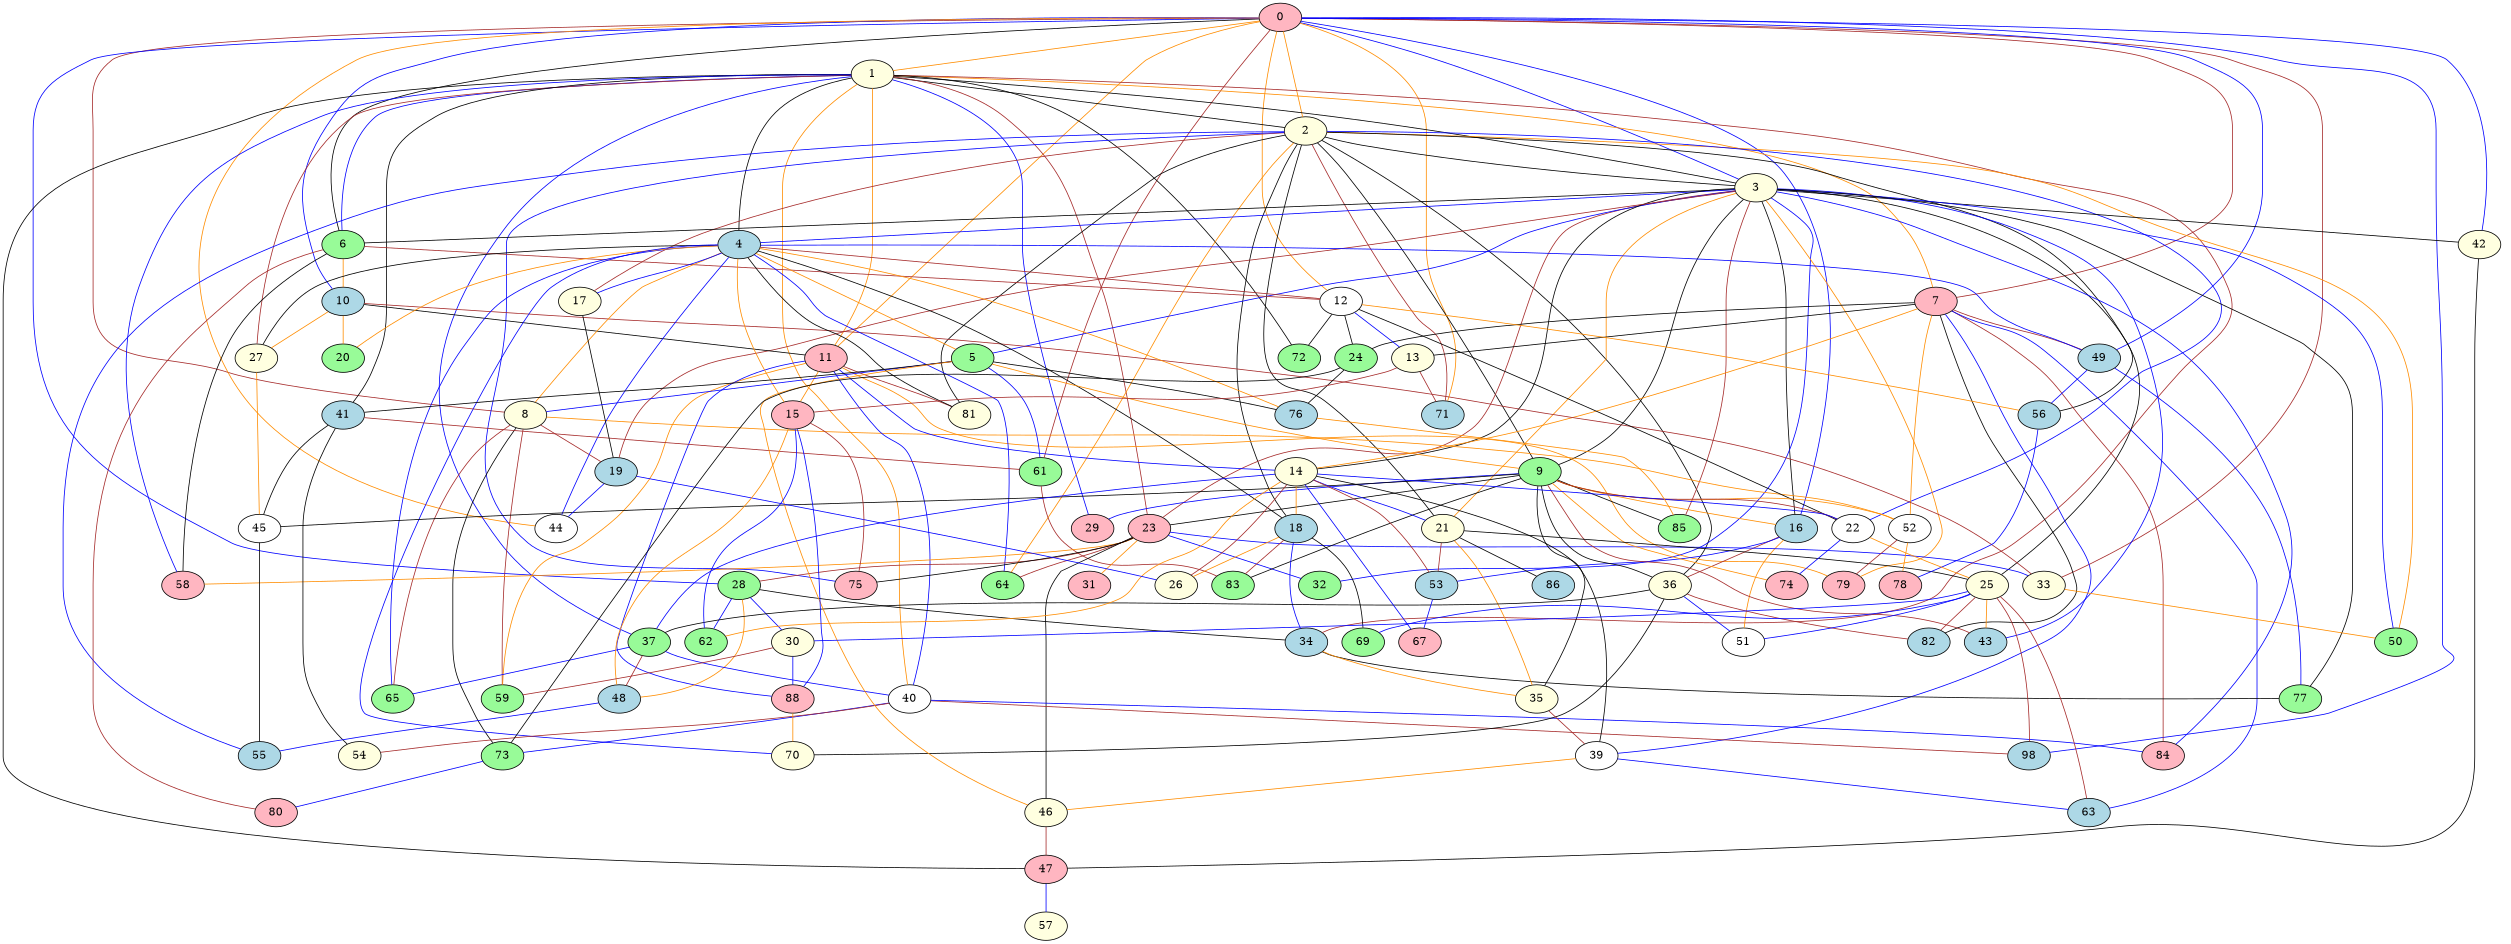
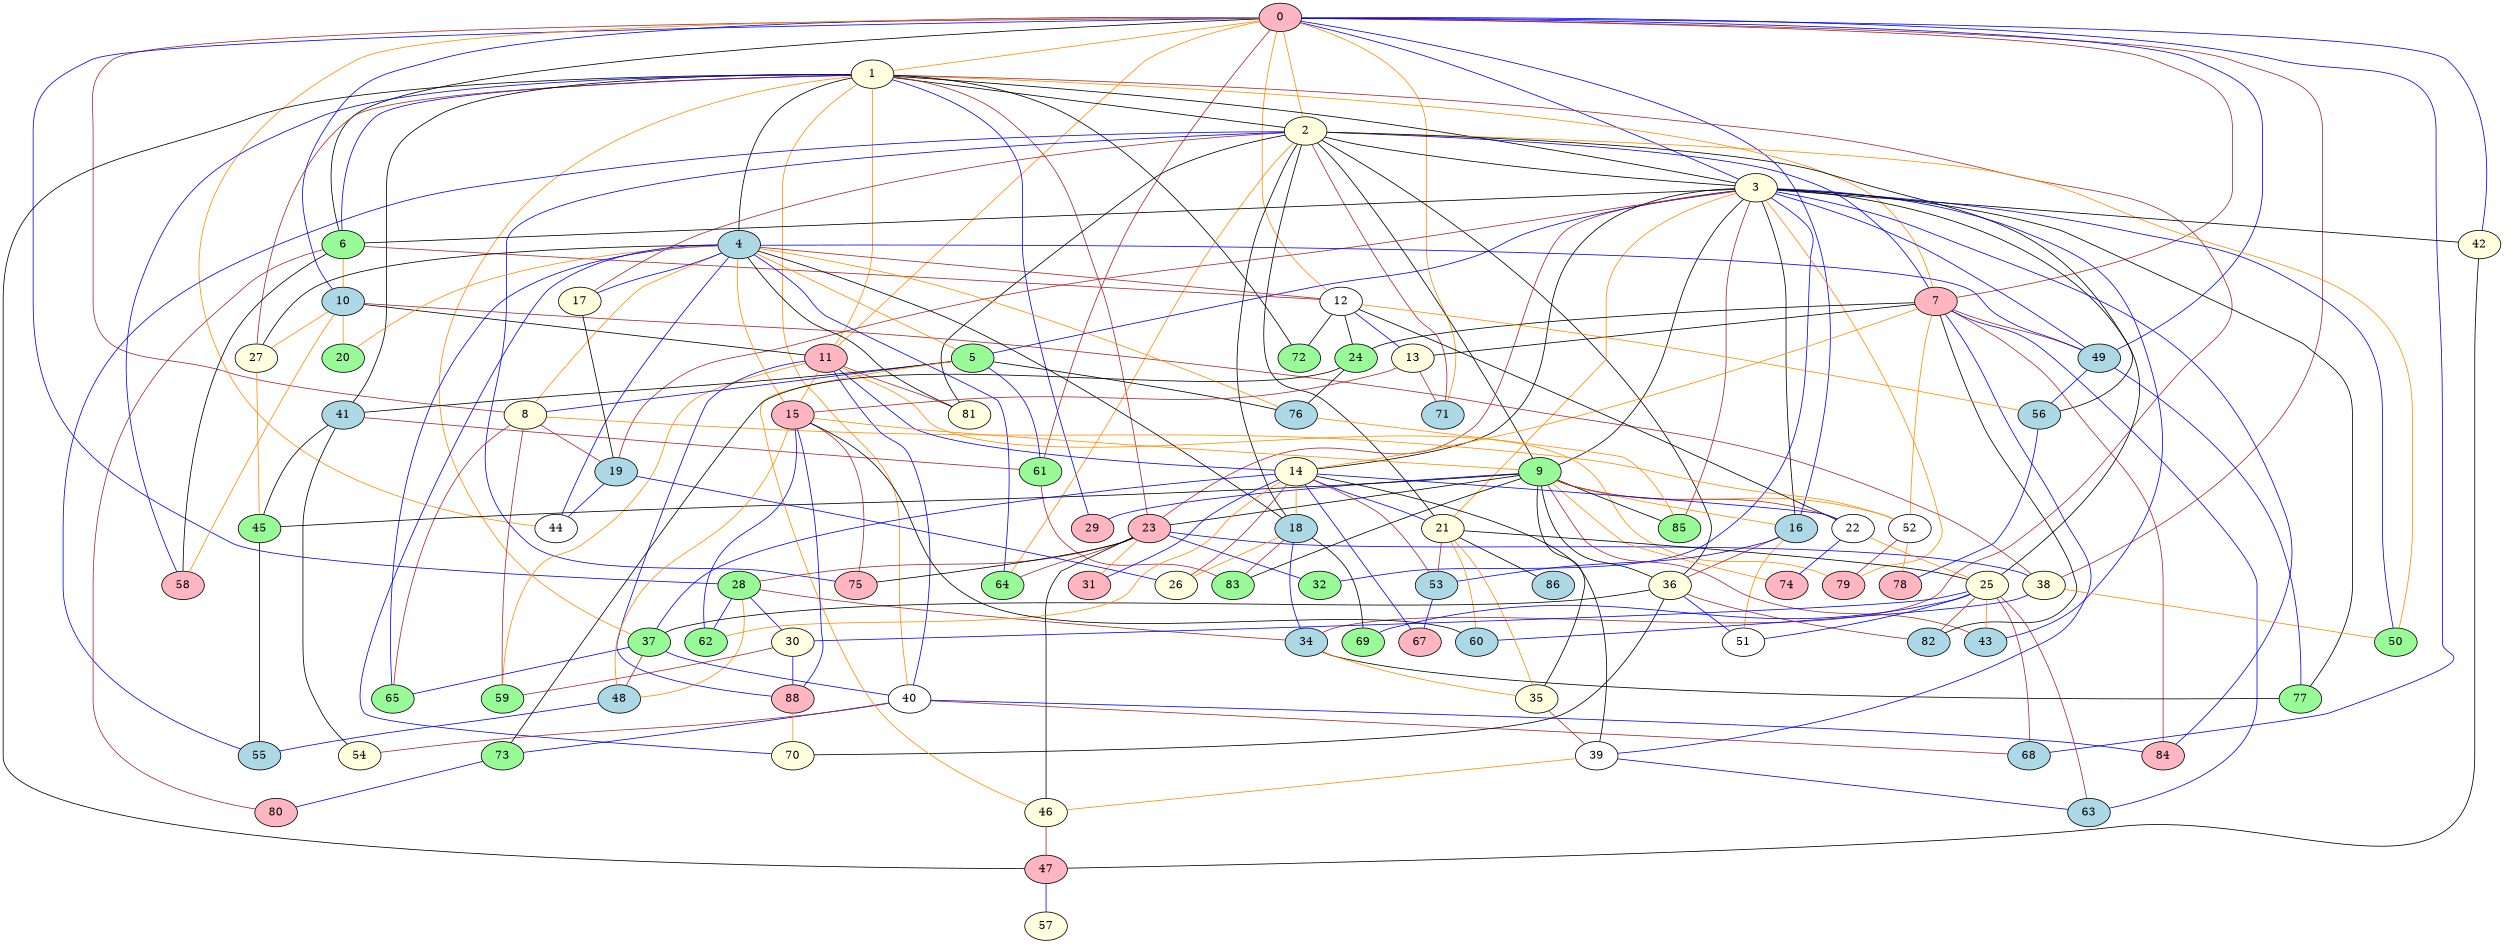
edge "2" -- "22": now "2" -- "7"
edge "3" -- "4": now "3" -- "49"
edge "1" -- "37": color blue -> darkorange
edge "5" -- "9": now "15" -- "9"
node "45": fillcolor white -> palegreen
edge "14" -- "31": added
edge "23" -- "58": now "10" -- "58"
edge "8" -- "73": removed
node "33": label "33" -> "38"
edge "28" -- "34": color black -> brown
node "60": added
node "98": label "98" -> "68"
